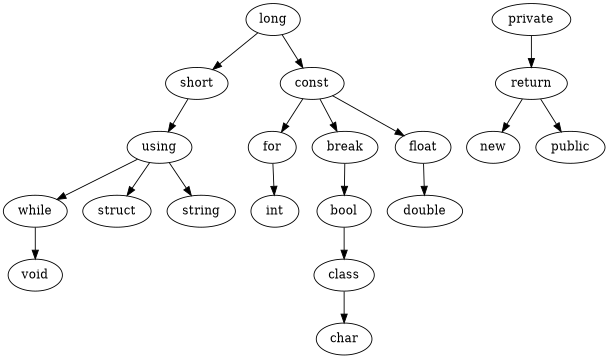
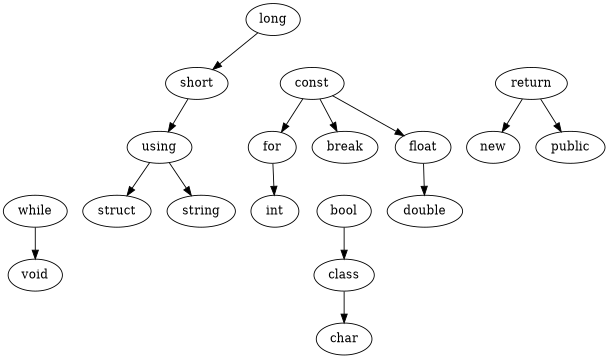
node "private": removed
edge "long" -> "const": removed
edge "break" -> "bool": removed
edge "using" -> "while": removed
